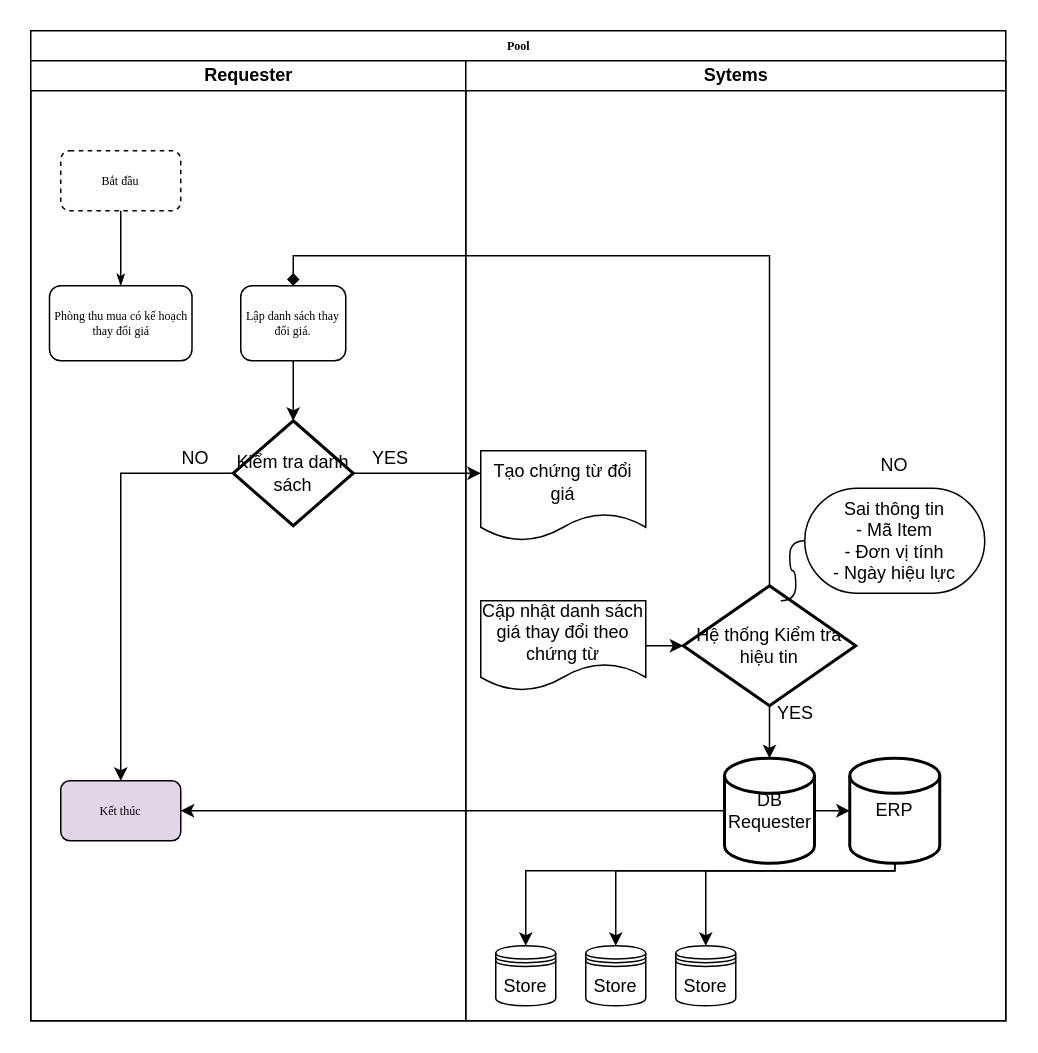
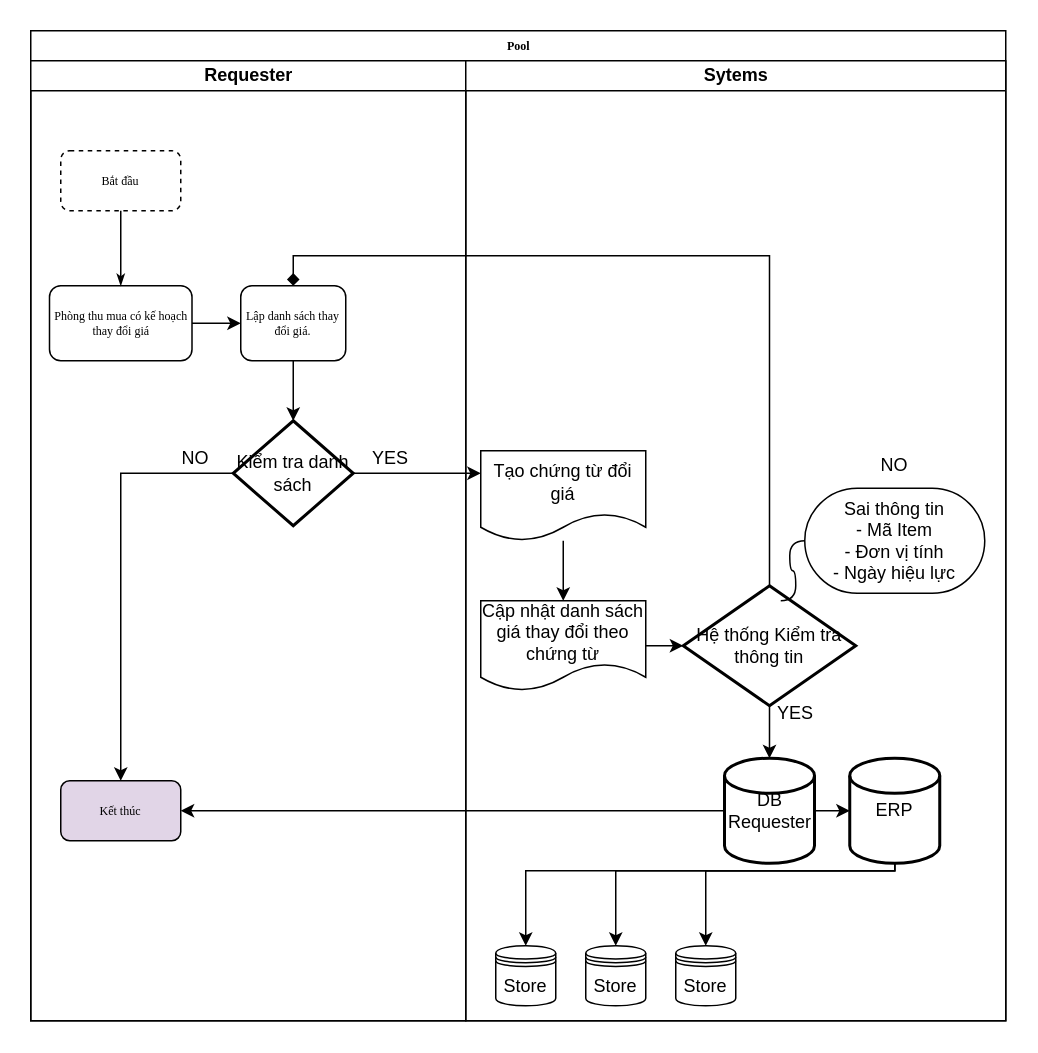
edge "Phòng thu mua có kế hoạch thay đổi giá" -> "Lập danh sách thay đổi giá.": added
edge "Tạo chứng từ đổi giá" -> "Cập nhật danh sách giá thay đổi theo chứng từ": added
node "Hệ thống Kiểm tra hiệu tin": label "Hệ thống Kiểm tra hiệu tin" -> "Hệ thống Kiểm tra thông tin"
